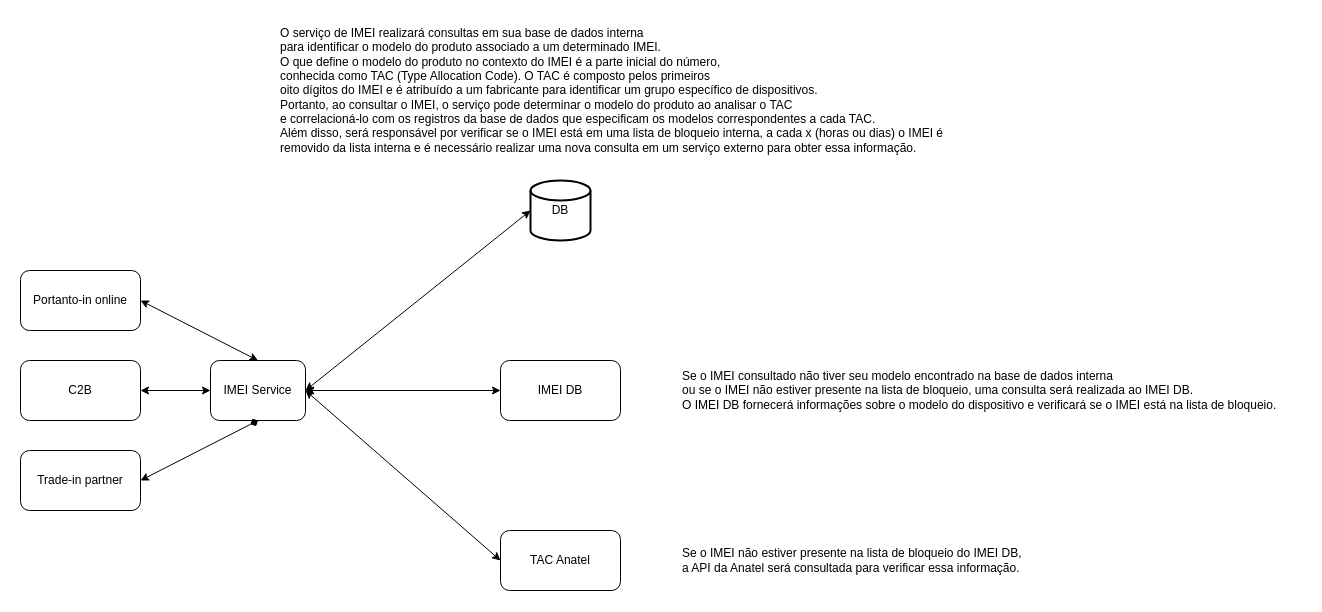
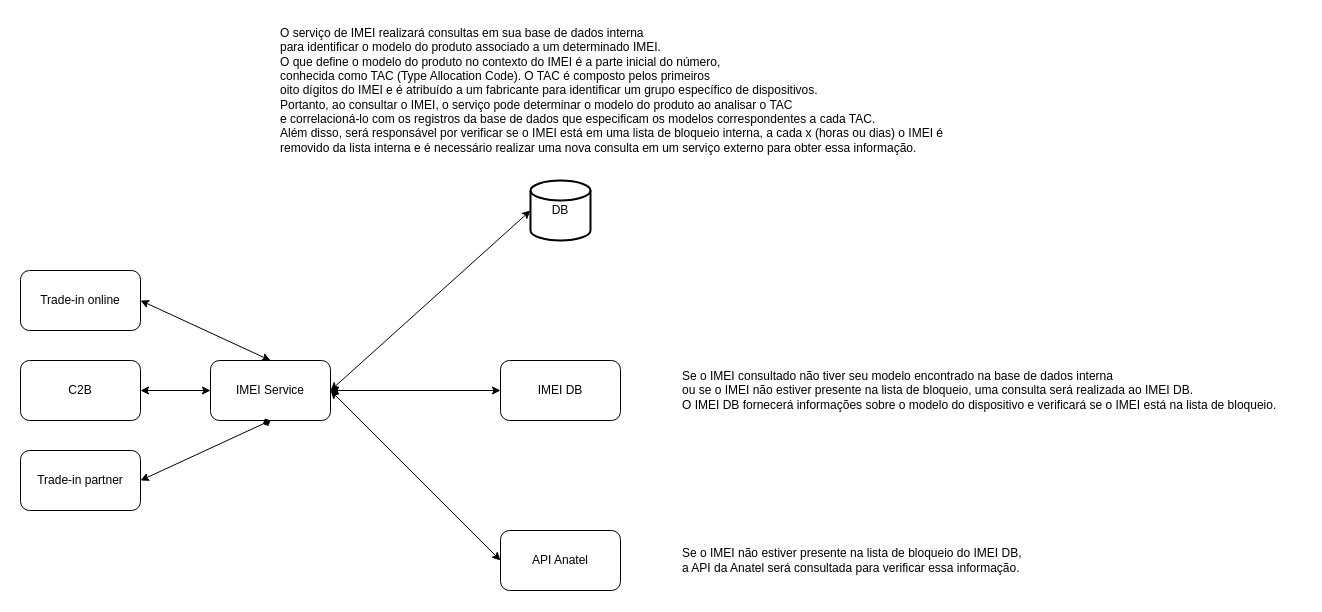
node "Portanto-in online": label "Portanto-in online" -> "Trade-in online"
node "IMEI Service": size 95x60 -> 120x60
node "TAC Anatel": label "TAC Anatel" -> "API Anatel"
